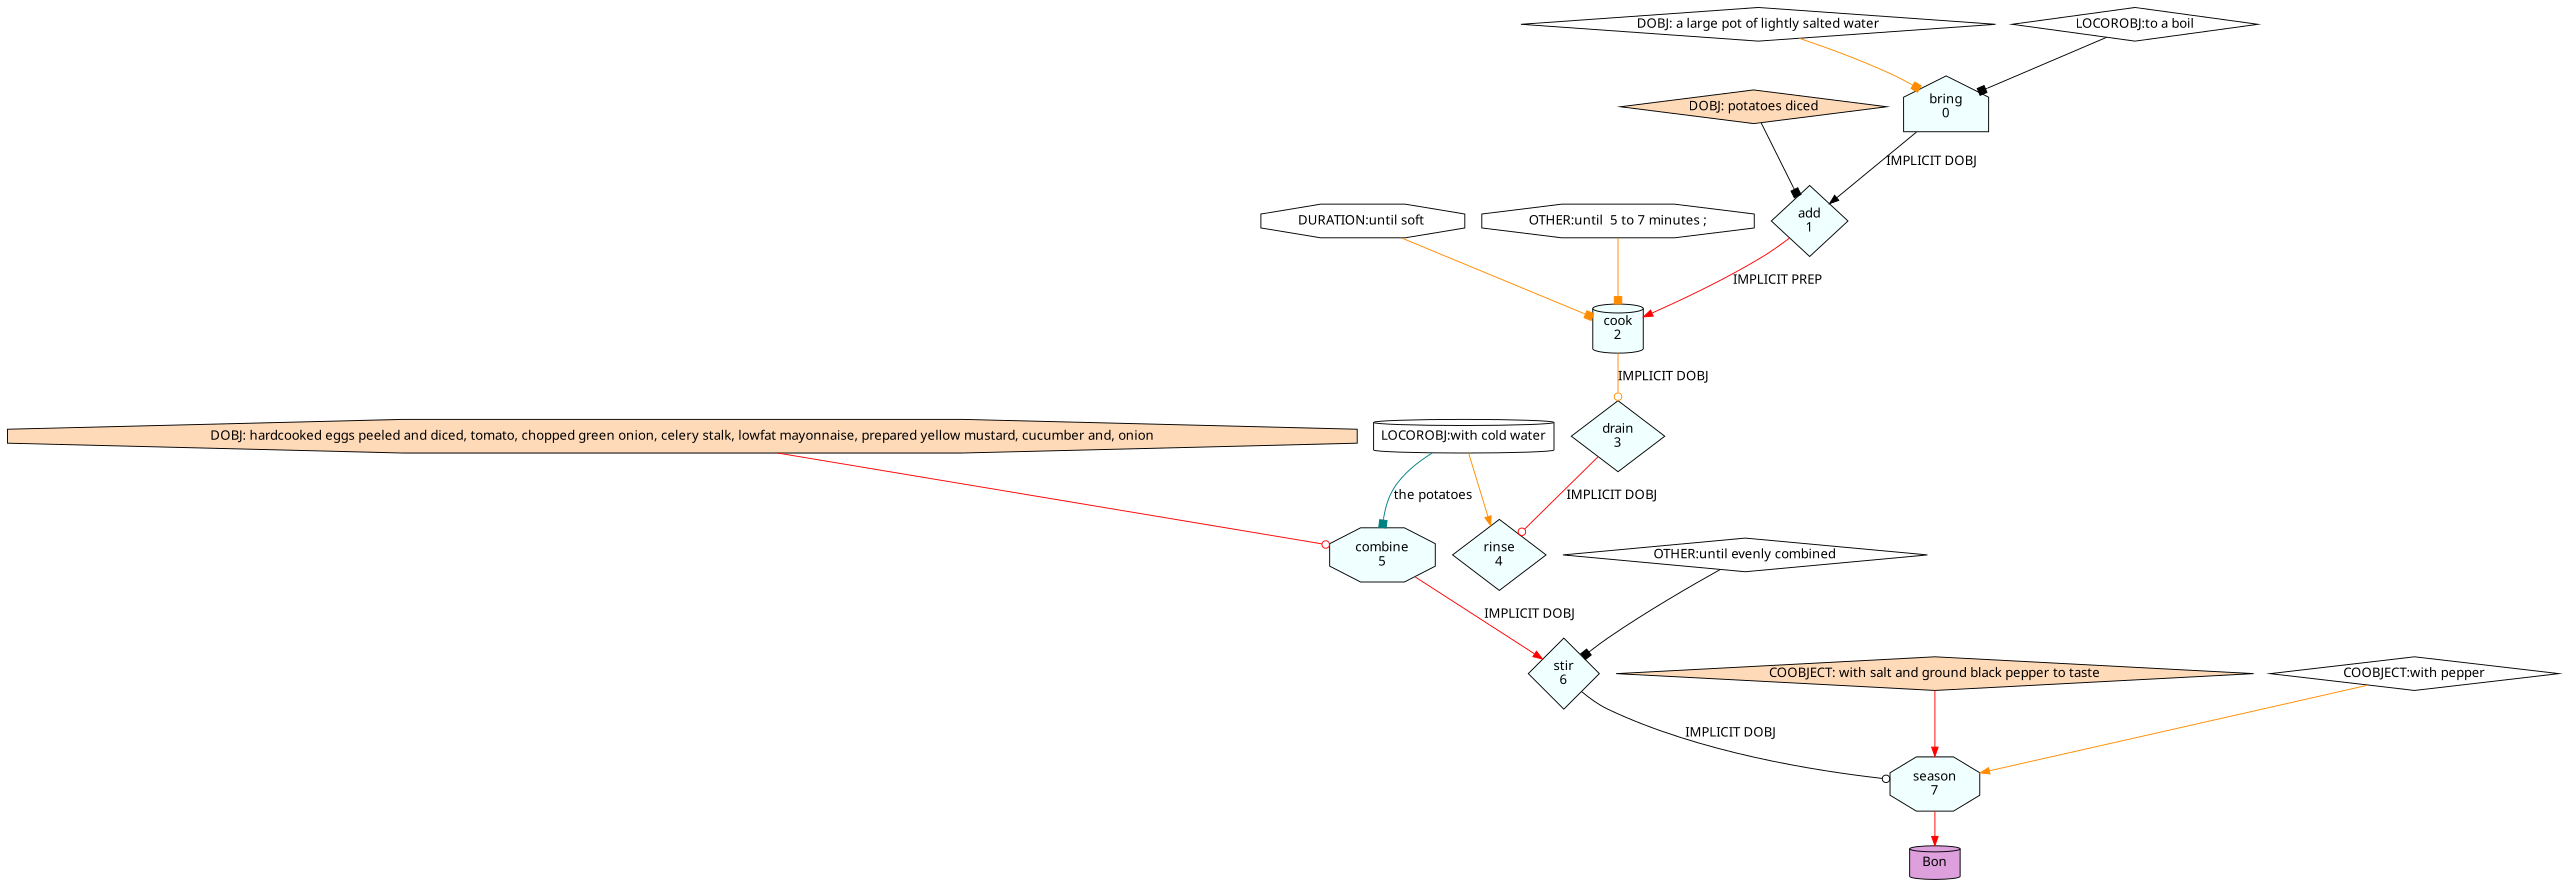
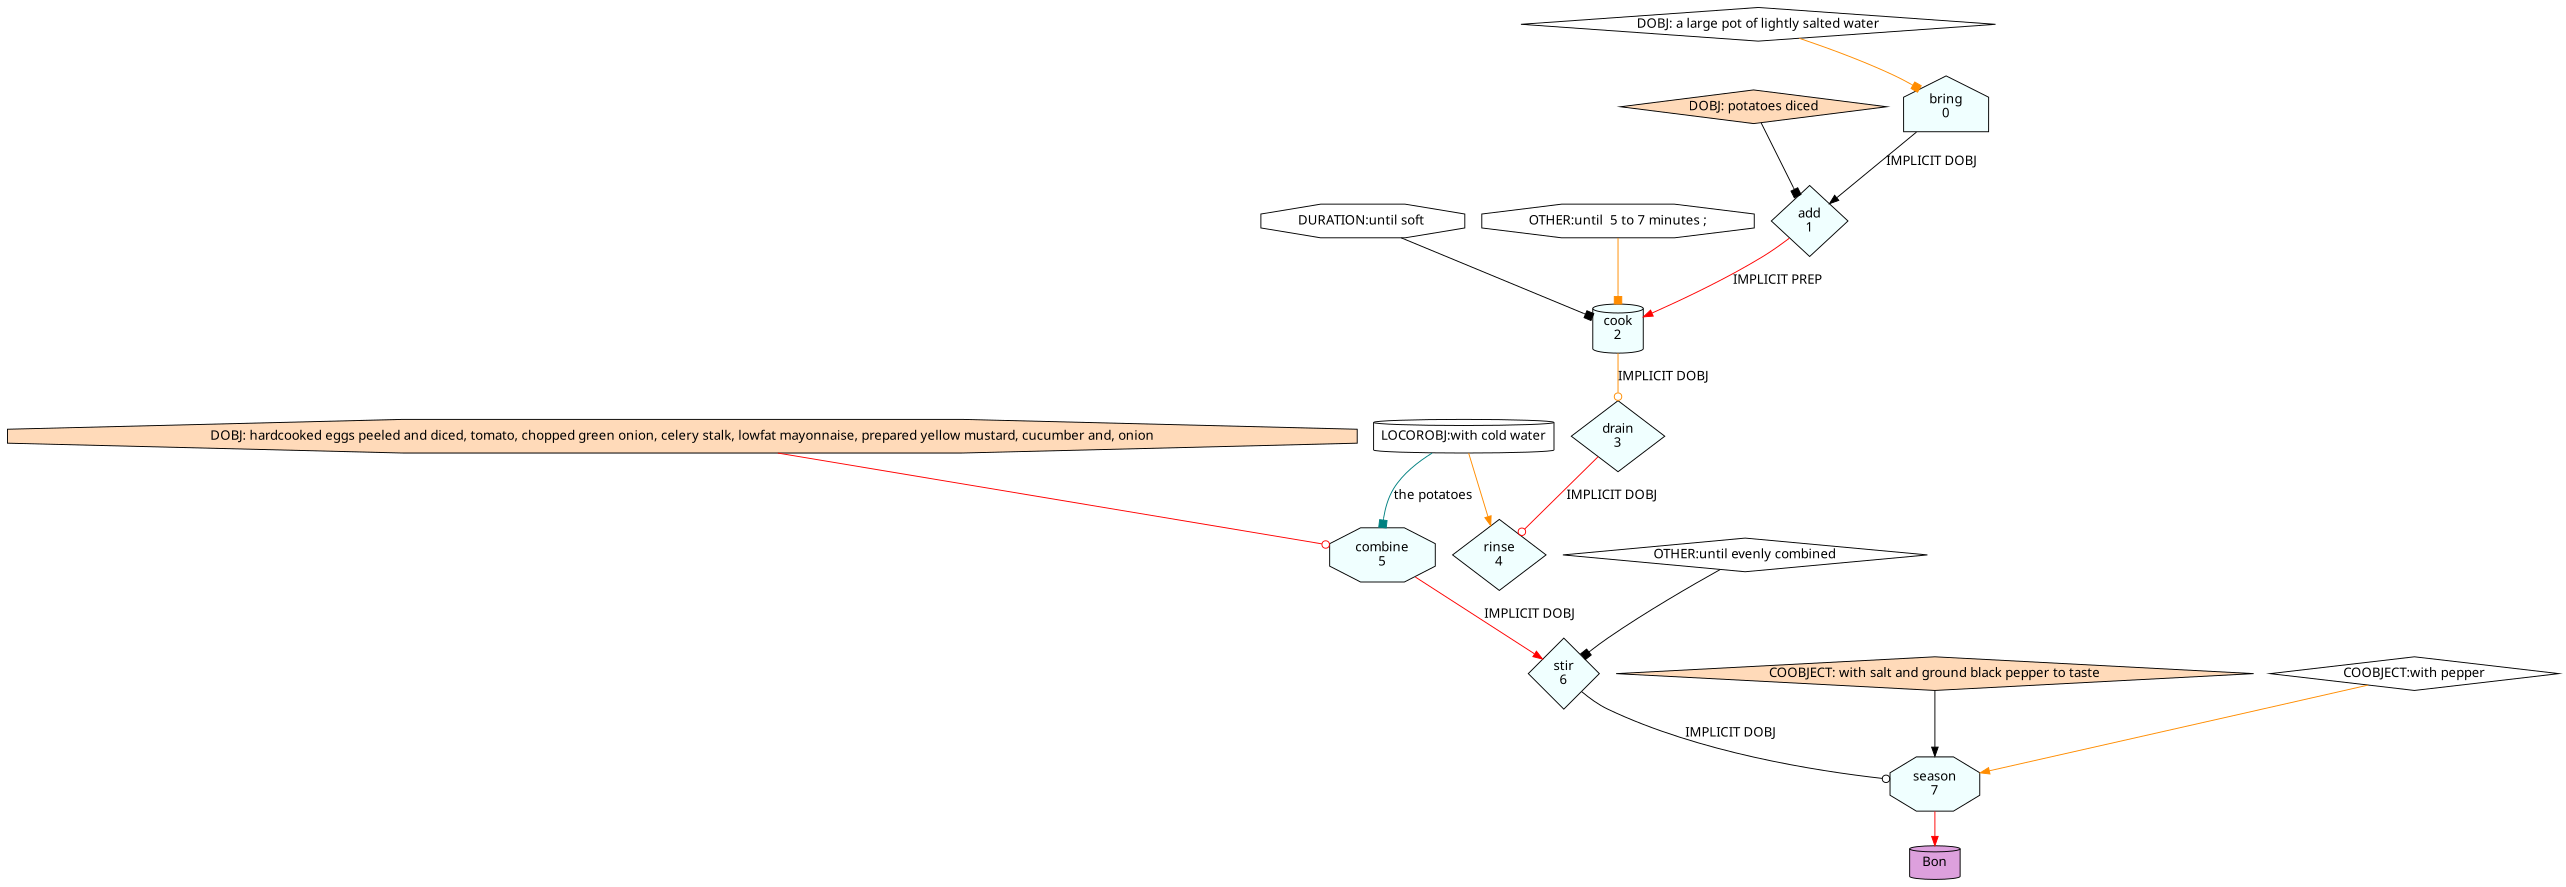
node "LOCOROBJ:to a boil": removed
edge "DURATION:until soft" -> "cook 2": color darkorange -> black
edge "COOBJECT: with salt and ground black pepper to taste" -> "season 7": color red -> black
